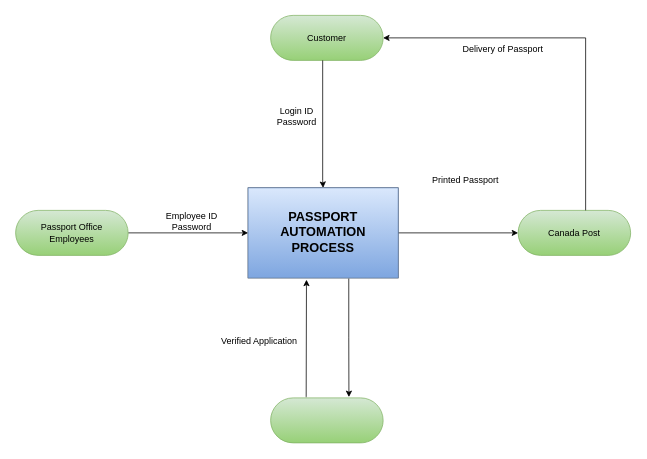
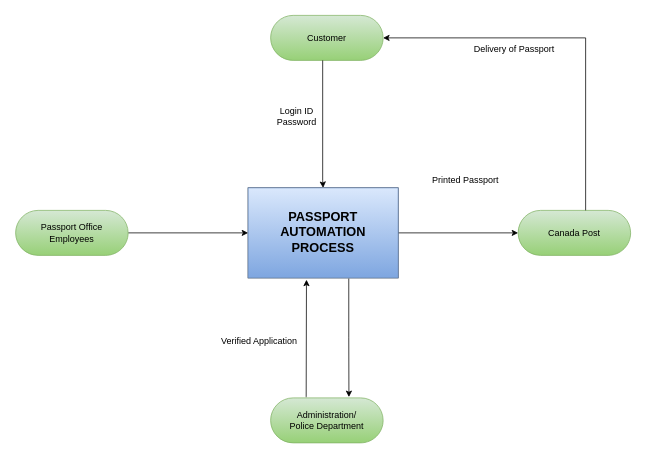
node "Delivery of Passport": moved (503, 49) -> (514, 49)
node "Employee ID Password": removed
node "Administration/ Police Department": added
